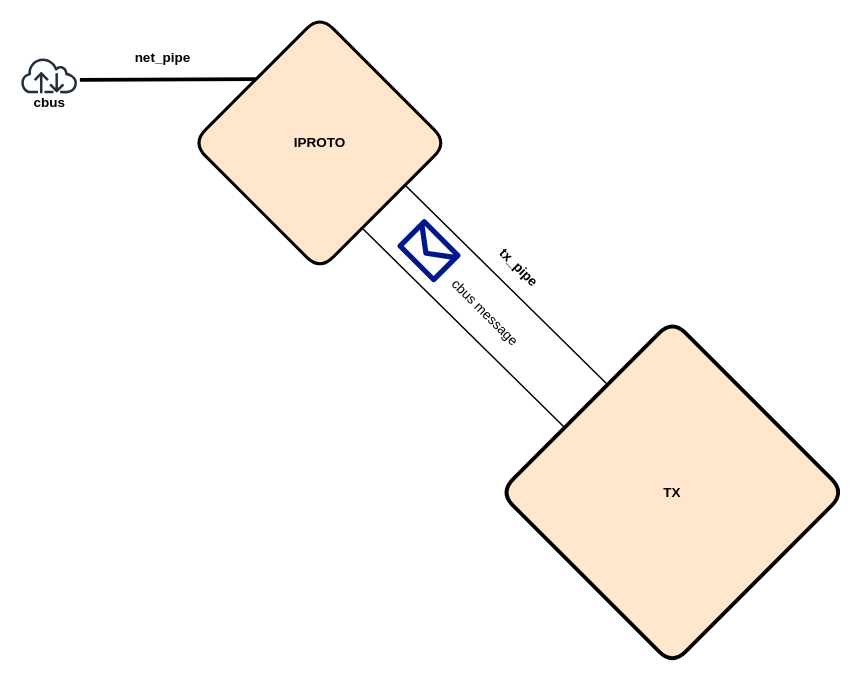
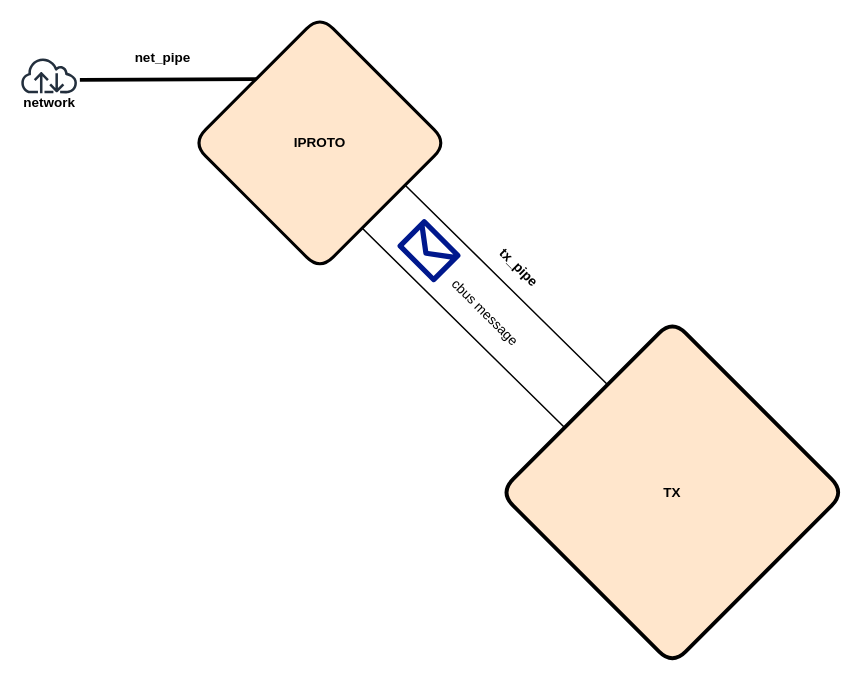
node "cbus": label "cbus" -> "network"
